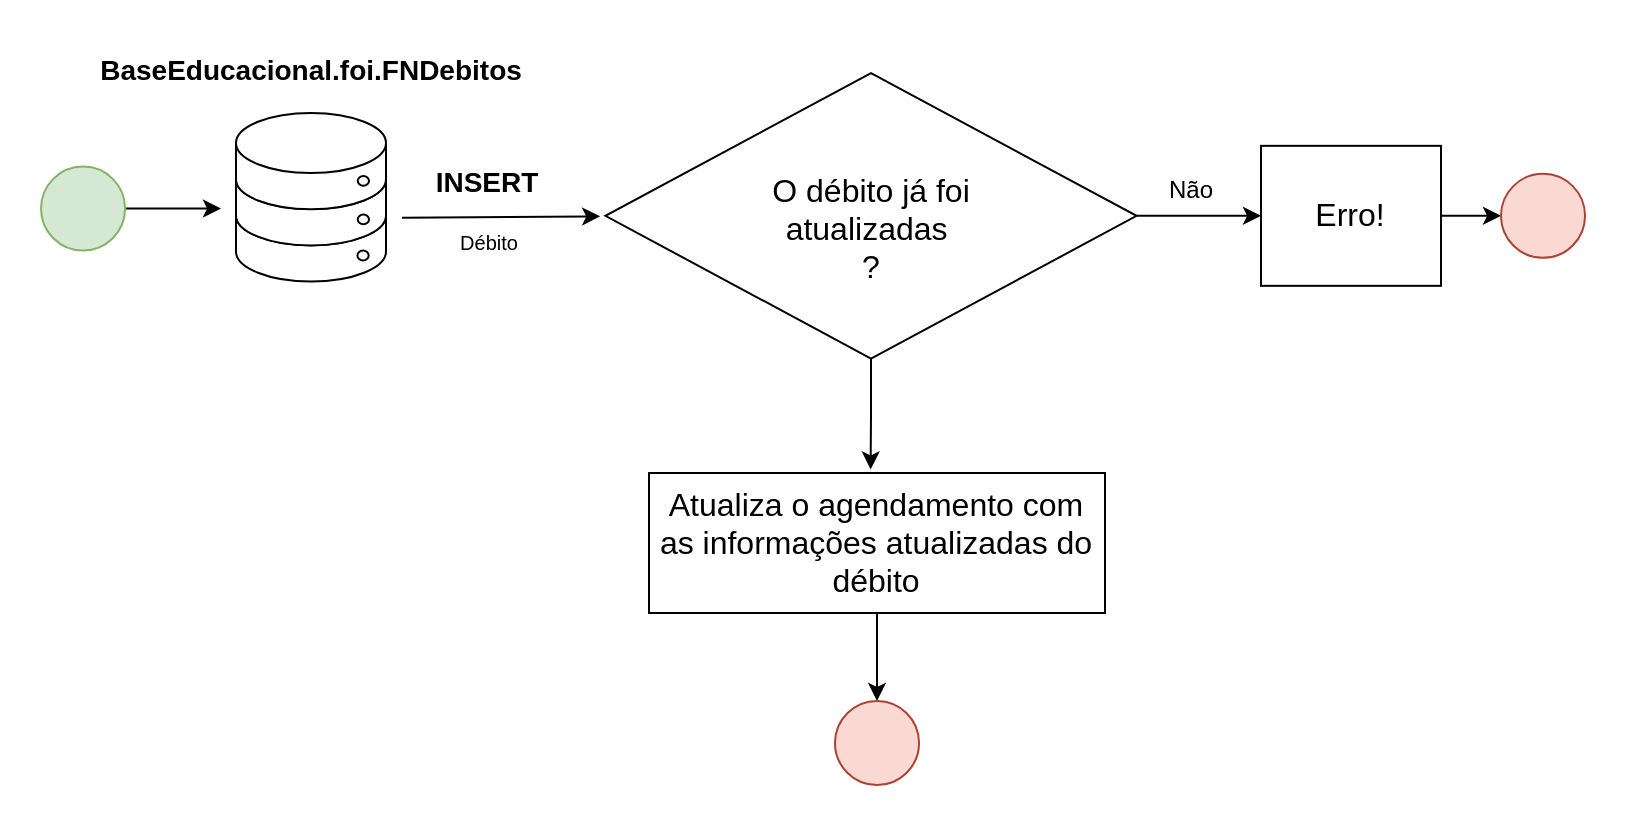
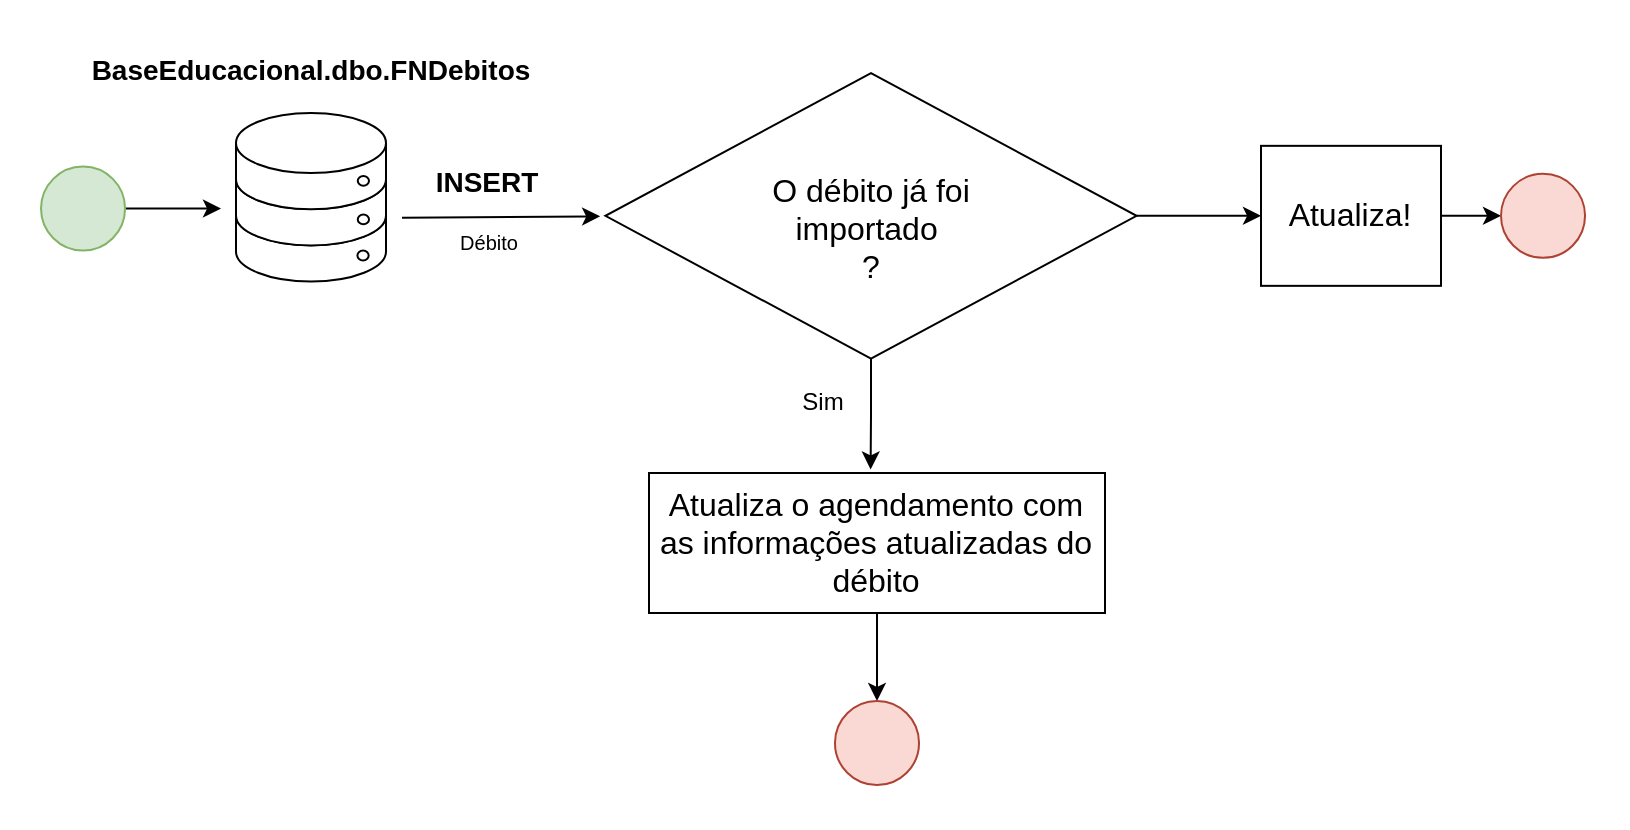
node "BaseEducacional.foi.FNDebitos": label "BaseEducacional.foi.FNDebitos" -> "BaseEducacional.dbo.FNDebitos"
node "Não": removed
node "Erro!": label "Erro!" -> "Atualiza!"
node "O débito já foi atualizadas ?": label "O débito já foi atualizadas ?" -> "O débito já foi importado ?"
node "Sim": added
